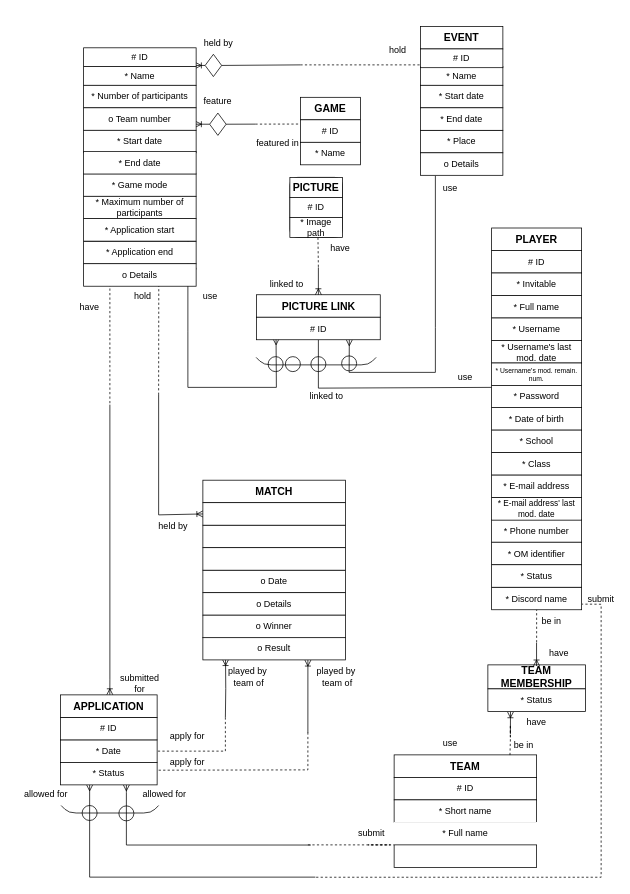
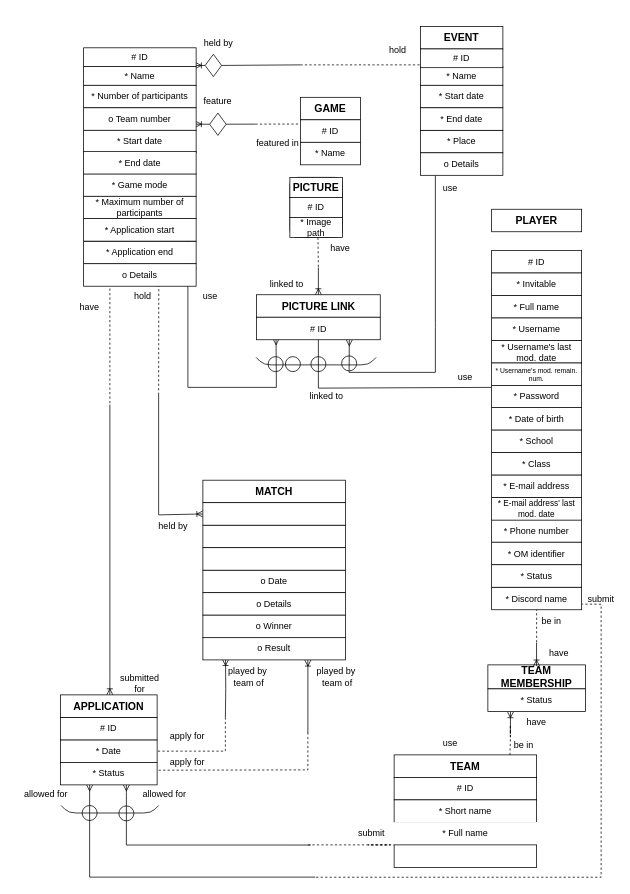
node "PLAYER": moved (537, 239) -> (537, 221)
